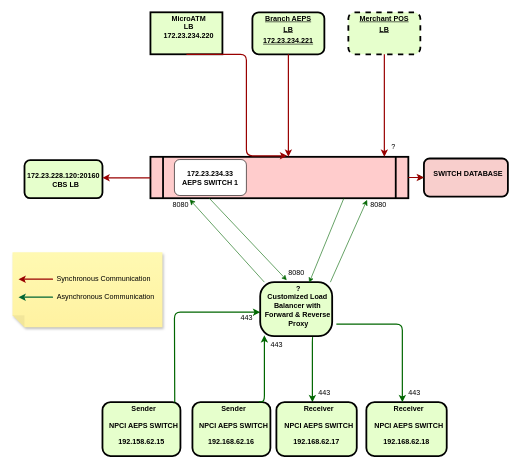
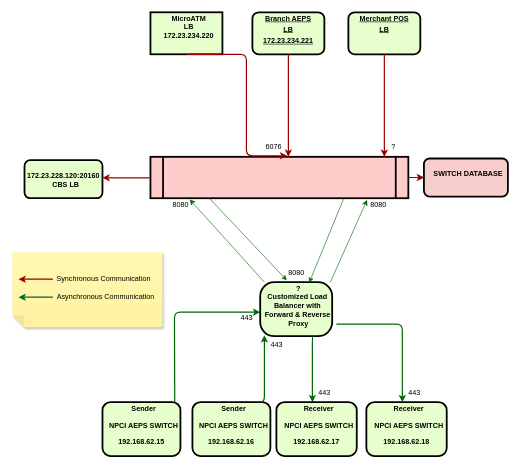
node "Merchant POS LB": style dashed -> solid
node "6076": added
node "172.23.234.33 AEPS SWITCH 1": removed
node "Sender NPCI AEPS SWITCH 192.158.62.15": label "Sender NPCI AEPS SWITCH 192.158.62.15" -> "Sender NPCI AEPS SWITCH 192.168.62.15"
